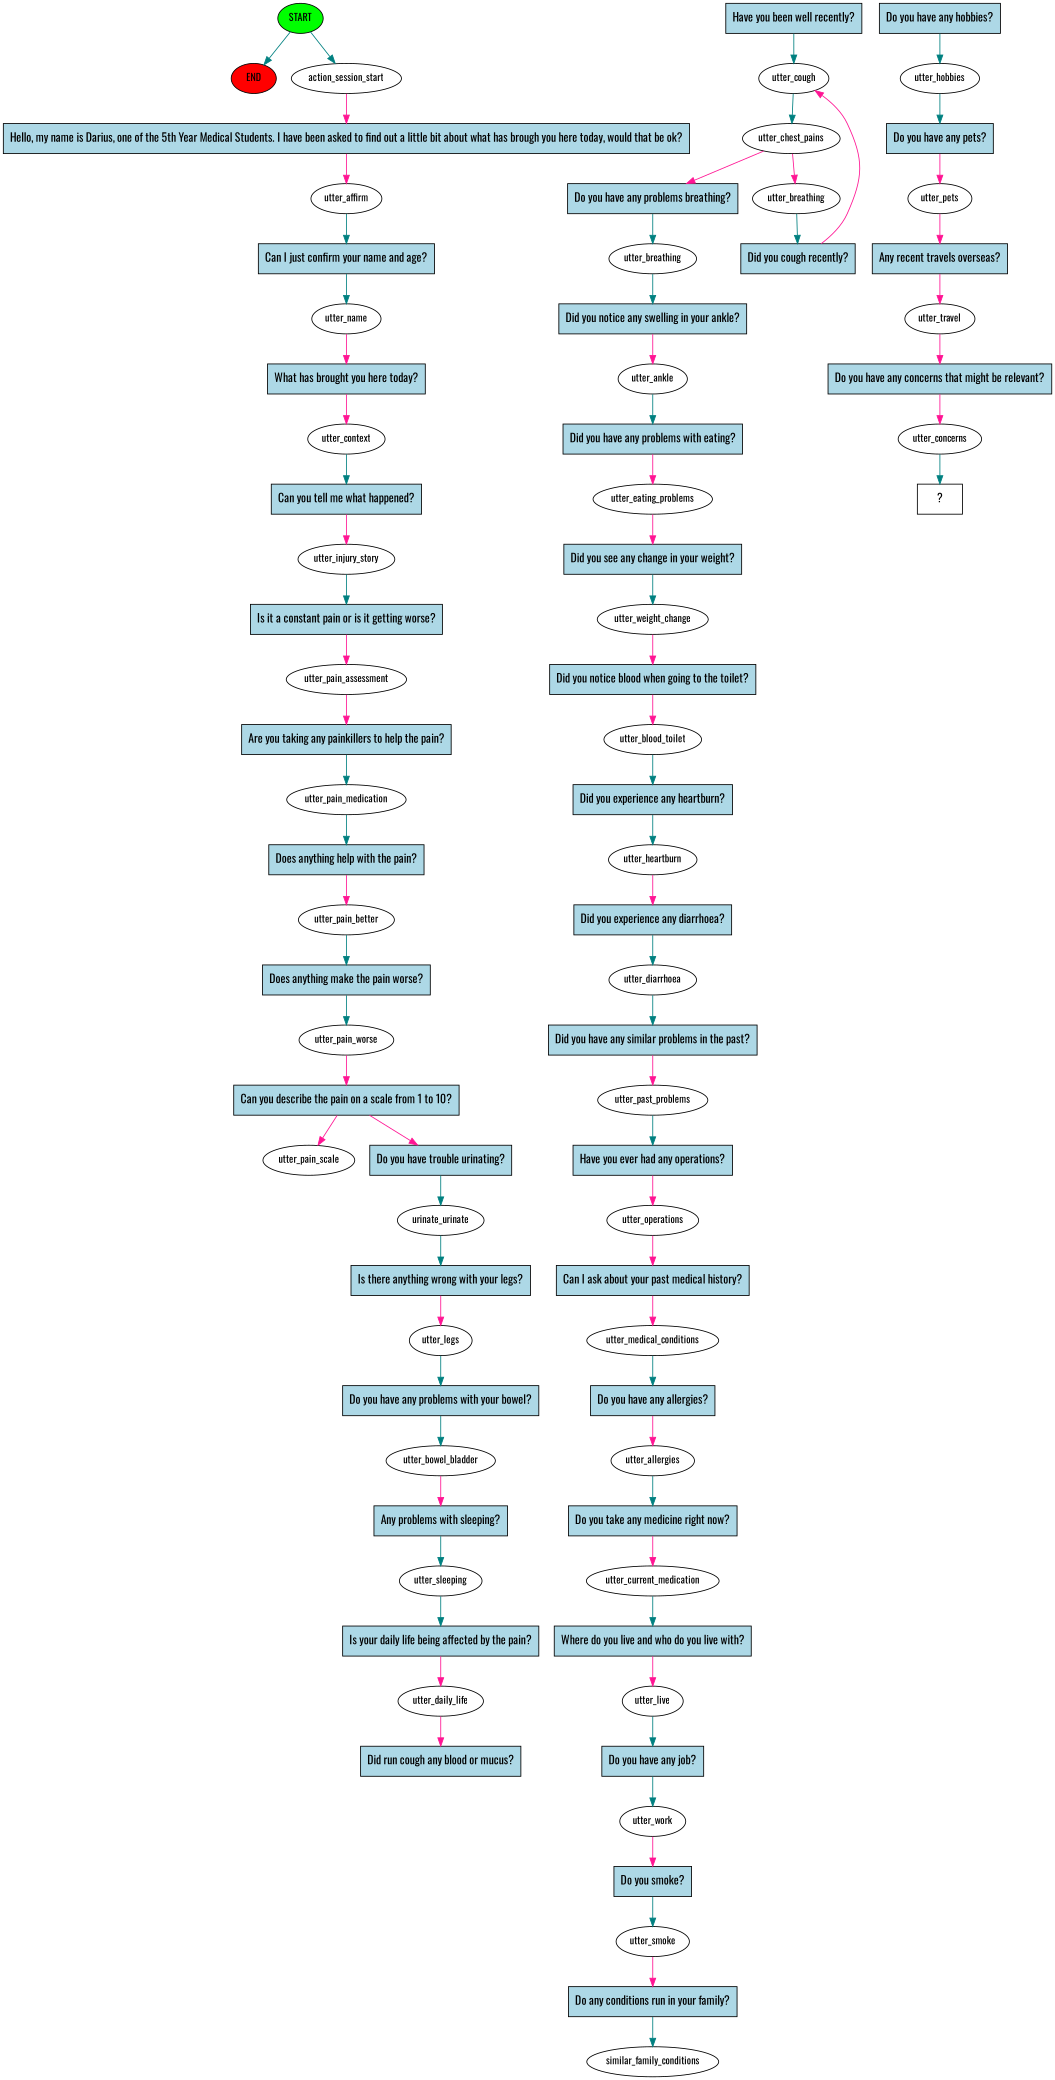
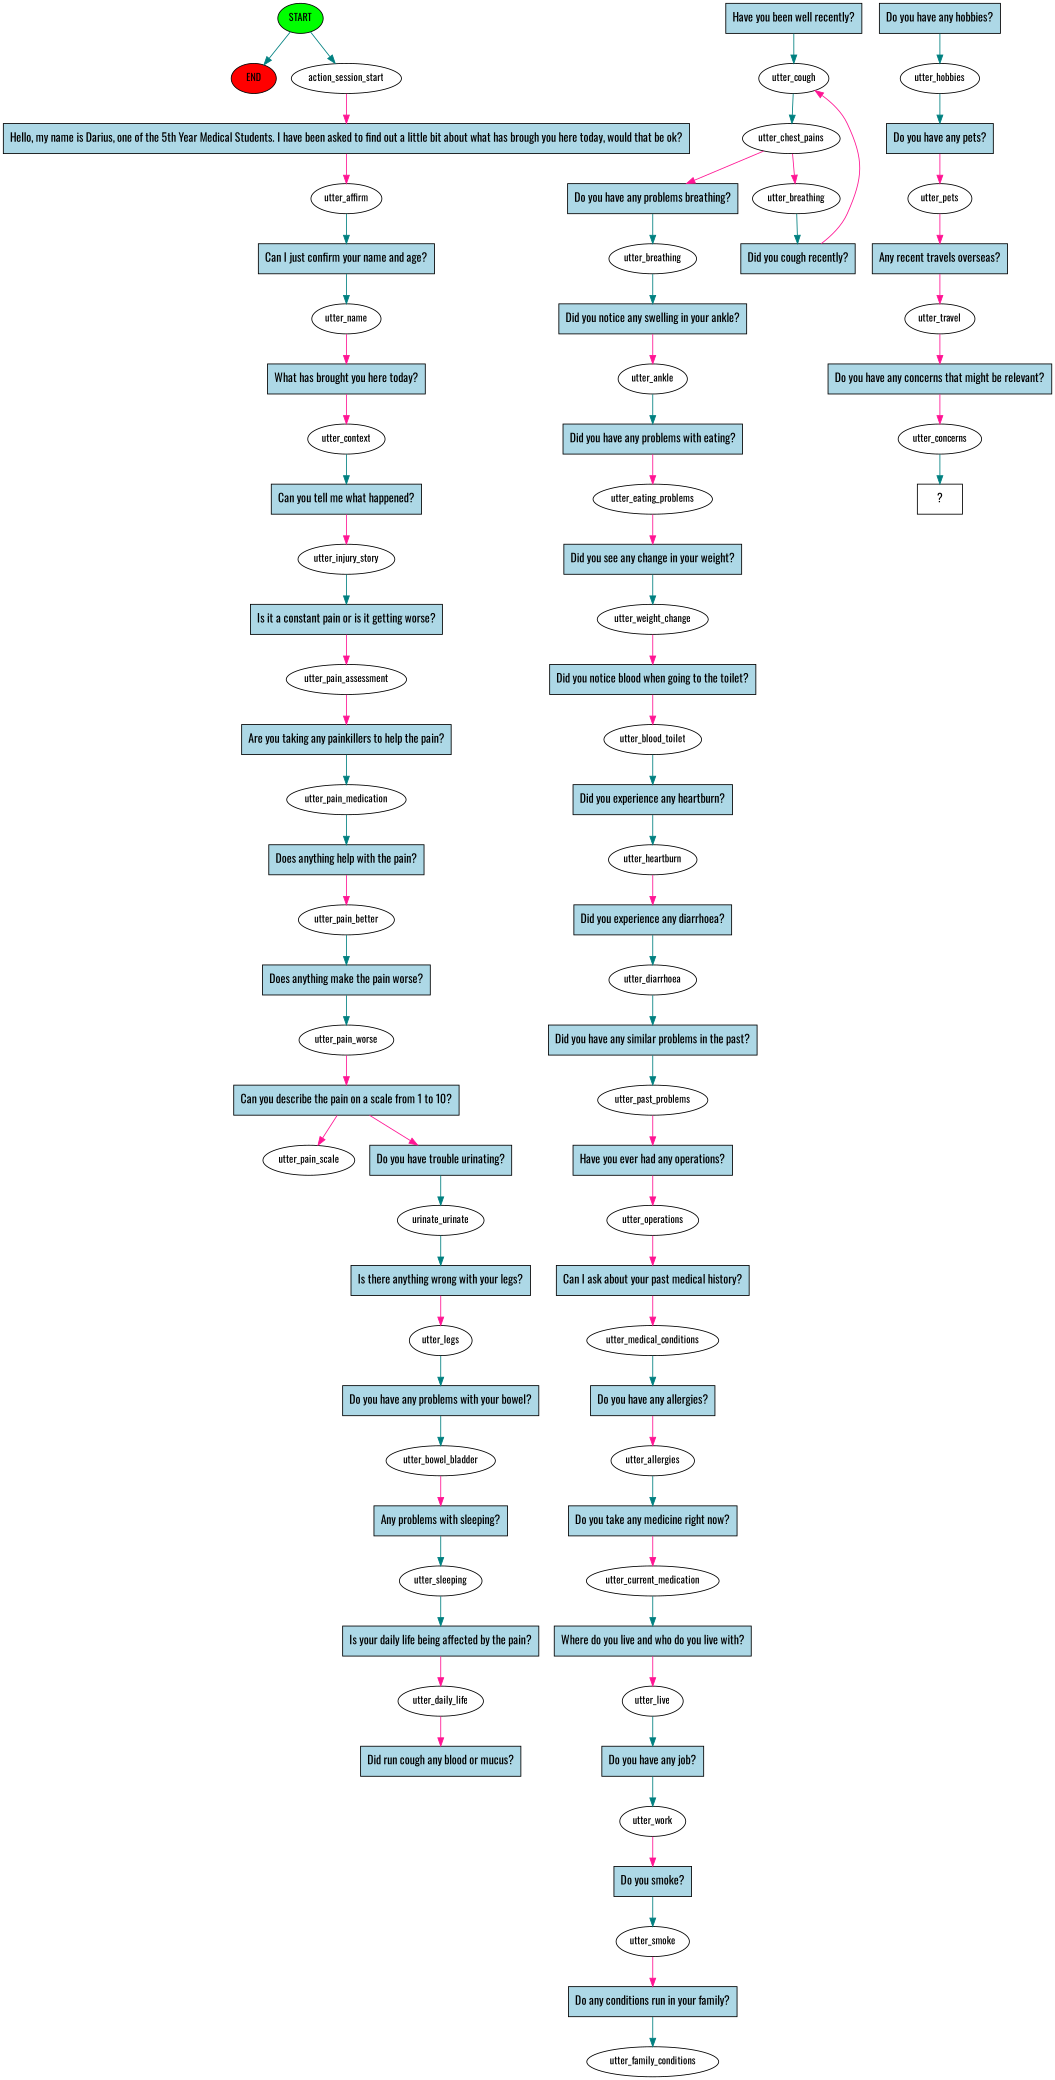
edge "Did you have any similar problems in the past?" -> "utter_past_problems": color deeppink -> teal
edge "utter_past_problems" -> "Have you ever had any operations?": color teal -> deeppink
node "similar_family_conditions": label "similar_family_conditions" -> "utter_family_conditions"
